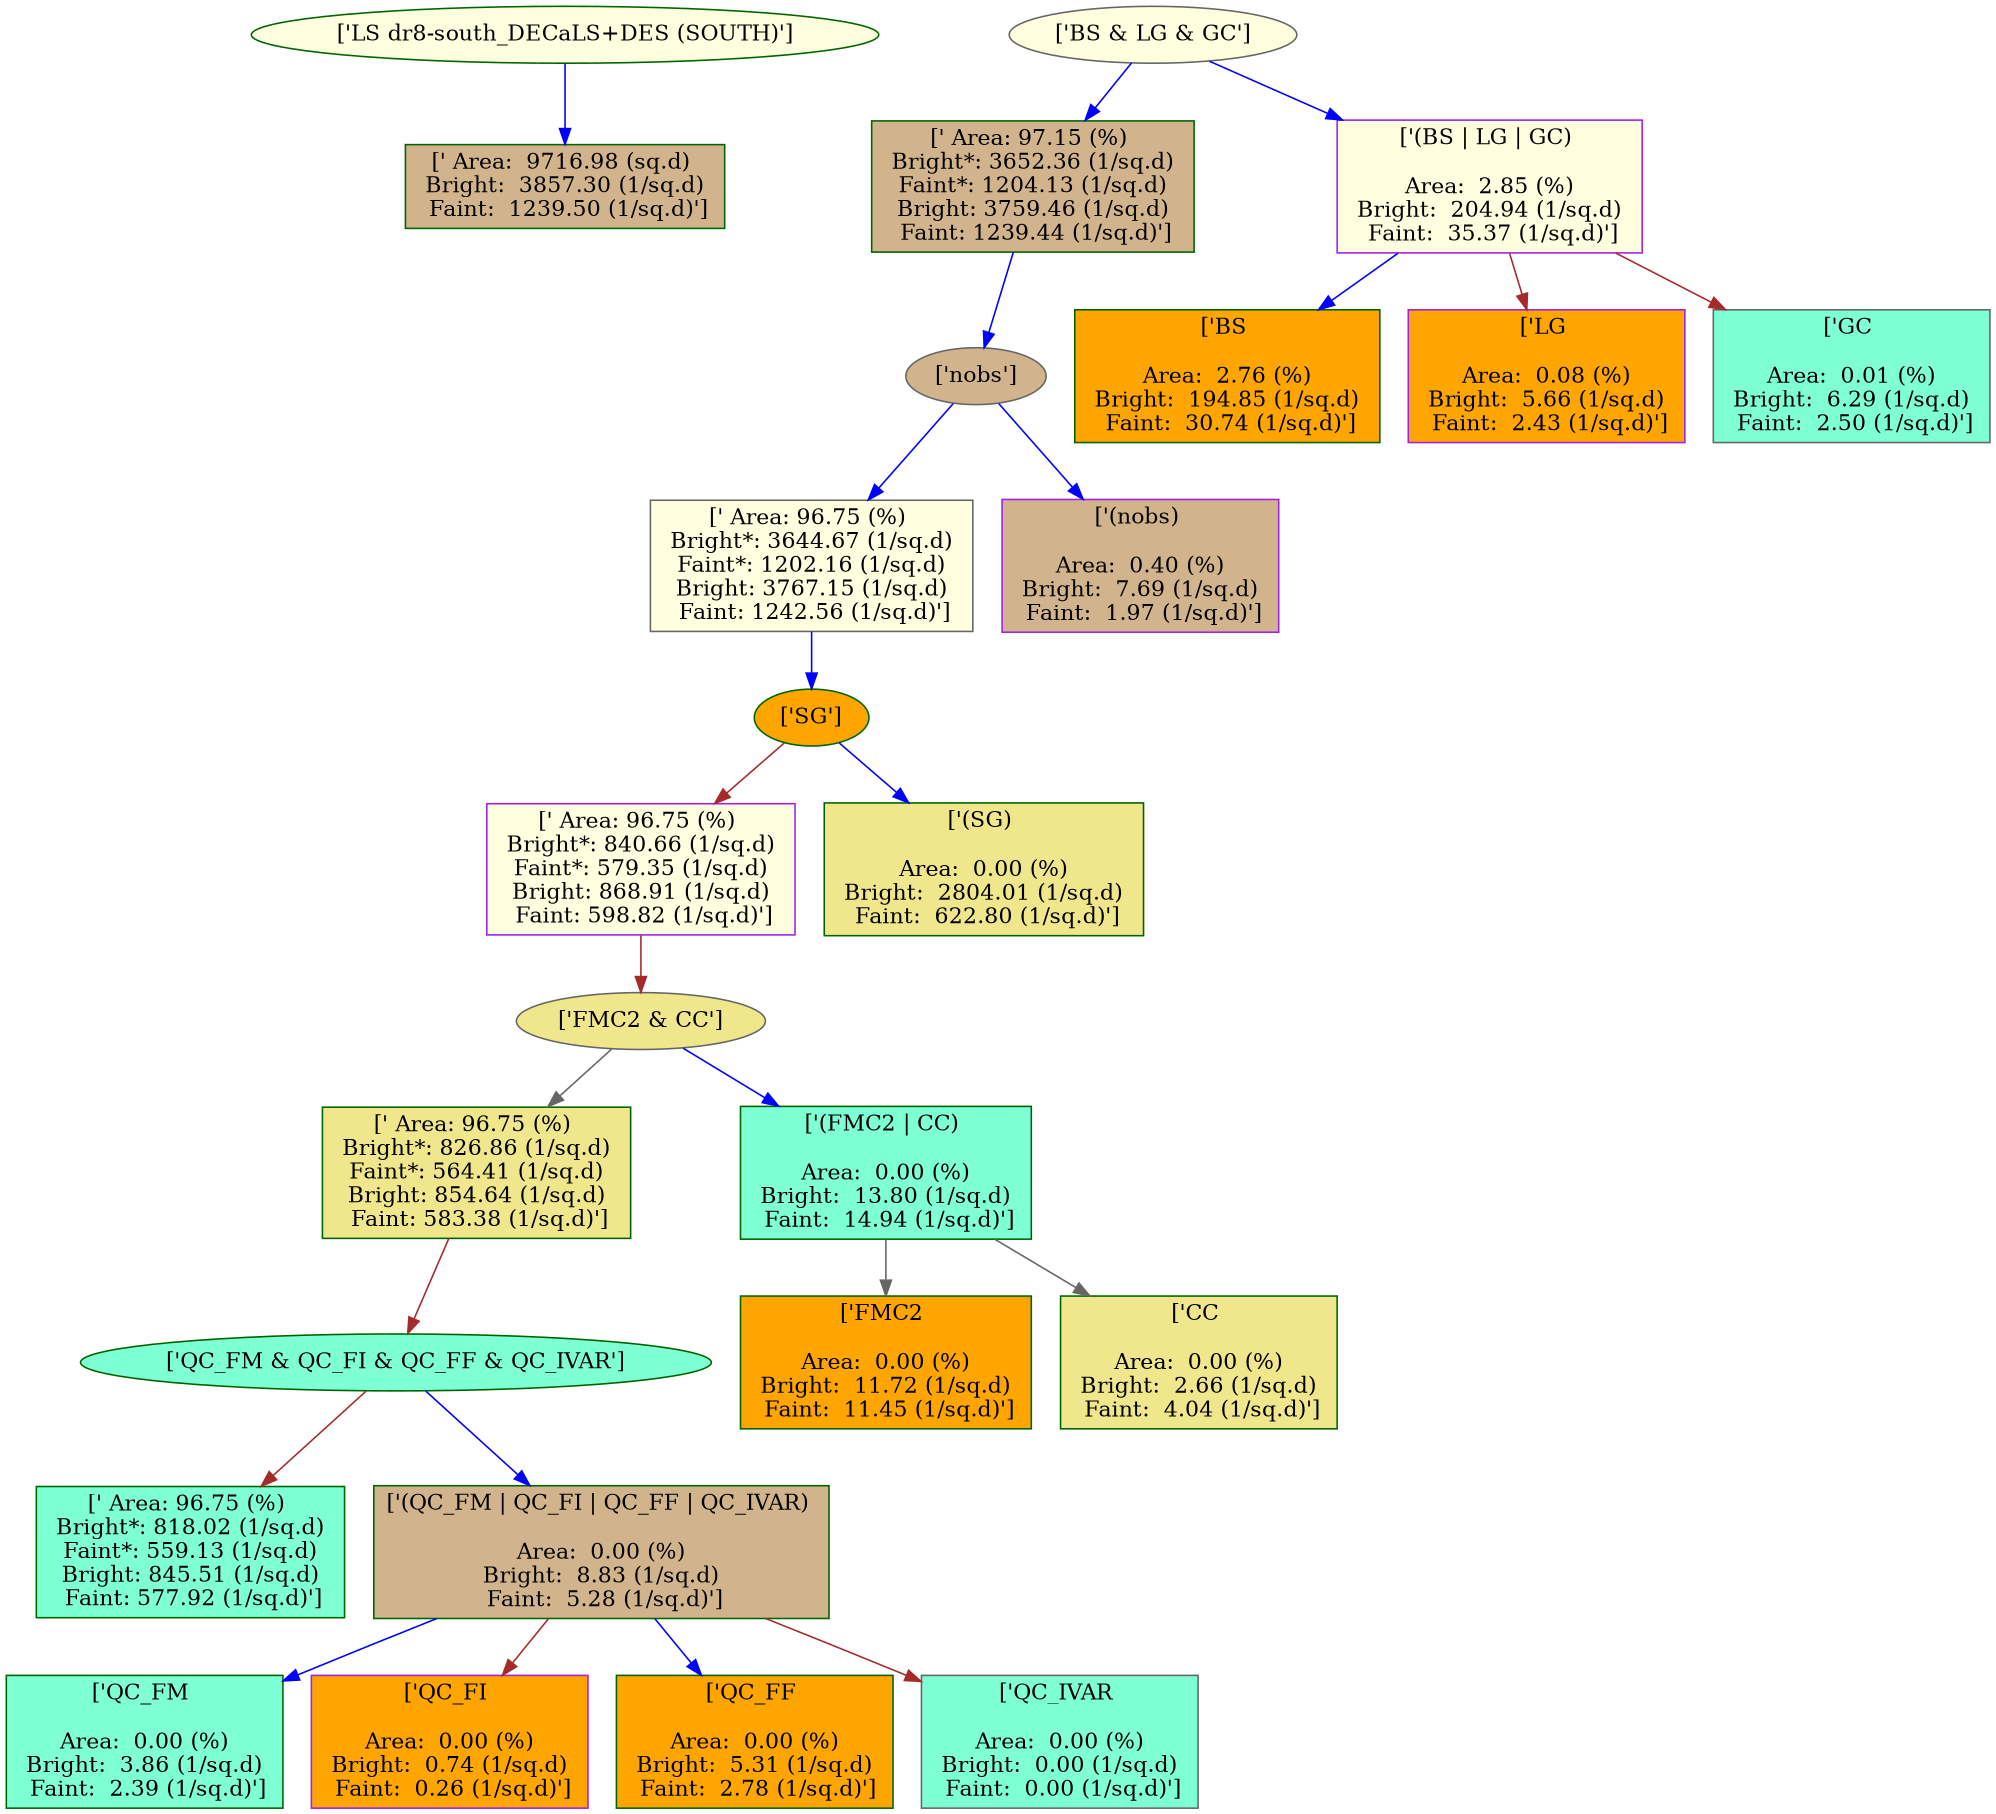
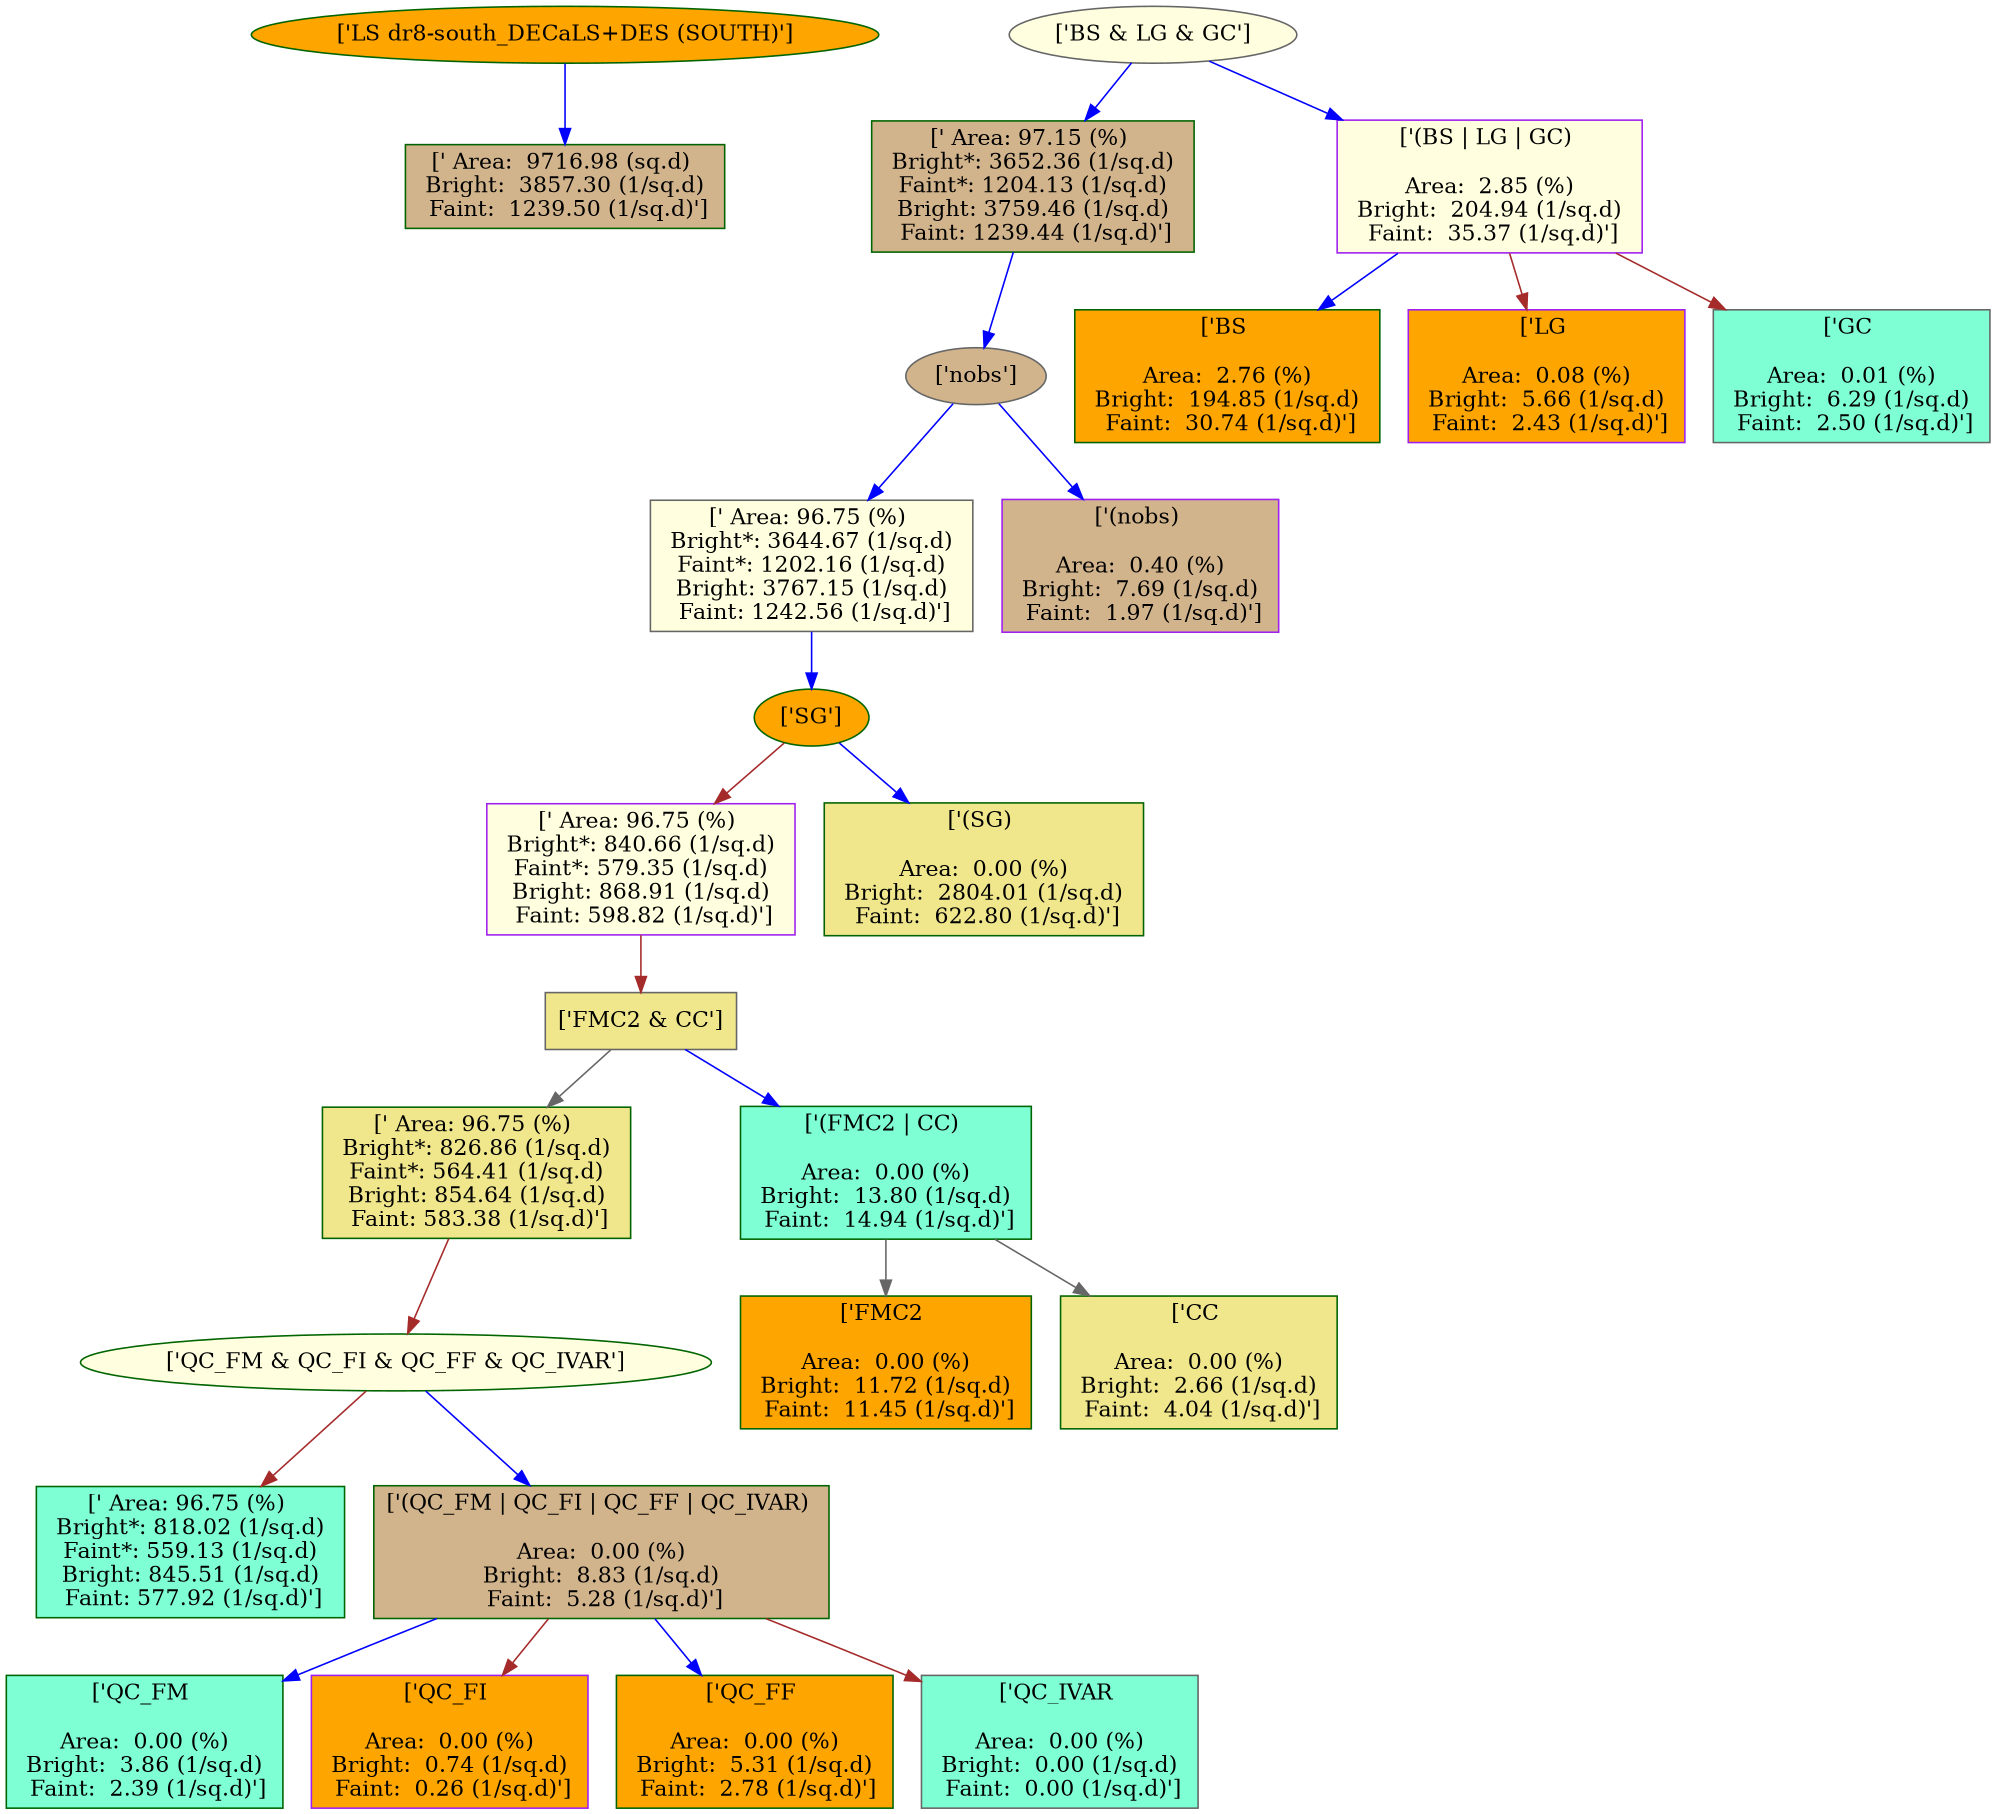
node "['LS dr8-south_DECaLS+DES (SOUTH)']": fillcolor lightyellow -> orange
node "['FMC2 & CC']": shape ellipse -> box
node "['QC_FM & QC_FI & QC_FF & QC_IVAR']": fillcolor aquamarine -> lightyellow
